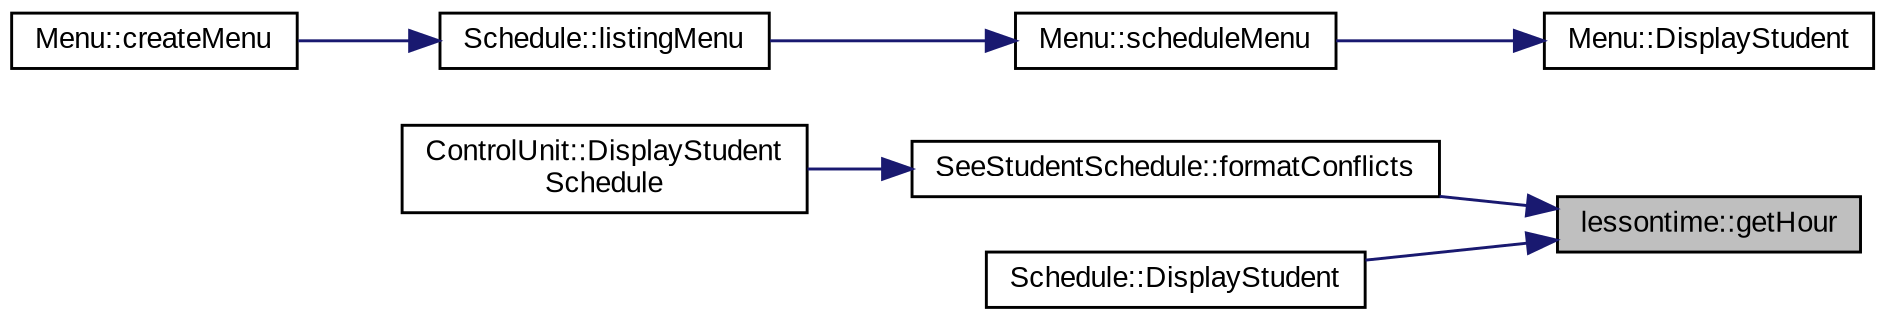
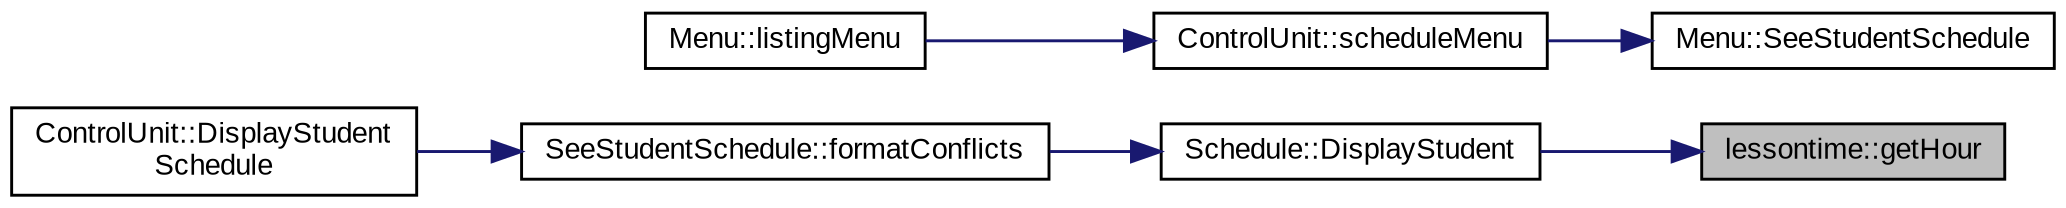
node "Menu::createMenu": removed
node "Schedule::listingMenu": label "Schedule::listingMenu" -> "Menu::listingMenu"
node "Menu::scheduleMenu": label "Menu::scheduleMenu" -> "ControlUnit::scheduleMenu"
node "Menu::DisplayStudent": label "Menu::DisplayStudent" -> "Menu::SeeStudentSchedule"
edge "SeeStudentSchedule::formatConflicts" -> "lessontime::getHour": now "SeeStudentSchedule::formatConflicts" -> "Schedule::DisplayStudent"
